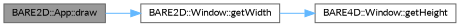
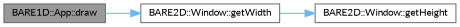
node "BARE2D::App::draw": label "BARE2D::App::draw" -> "BARE1D::App::draw"
node "BARE4D::Window::getHeight": label "BARE4D::Window::getHeight" -> "BARE2D::Window::getHeight"
